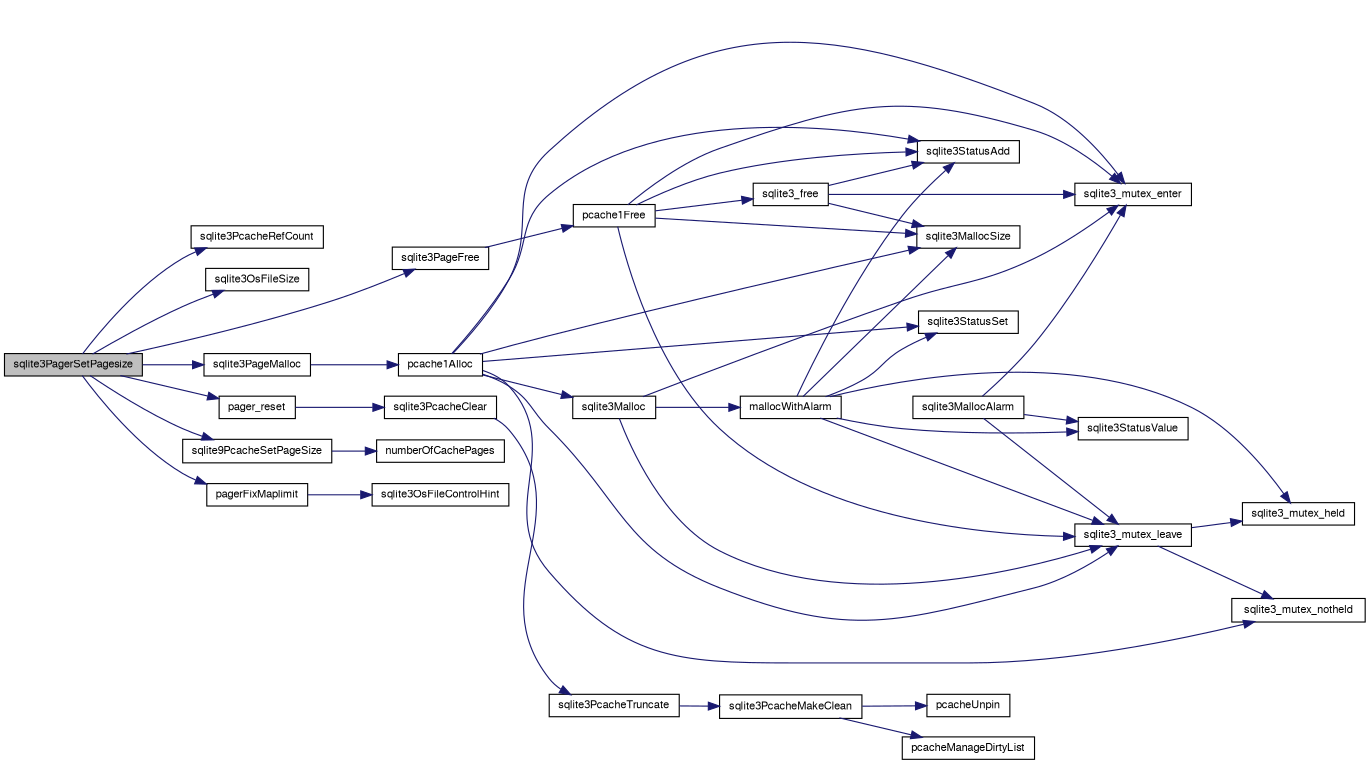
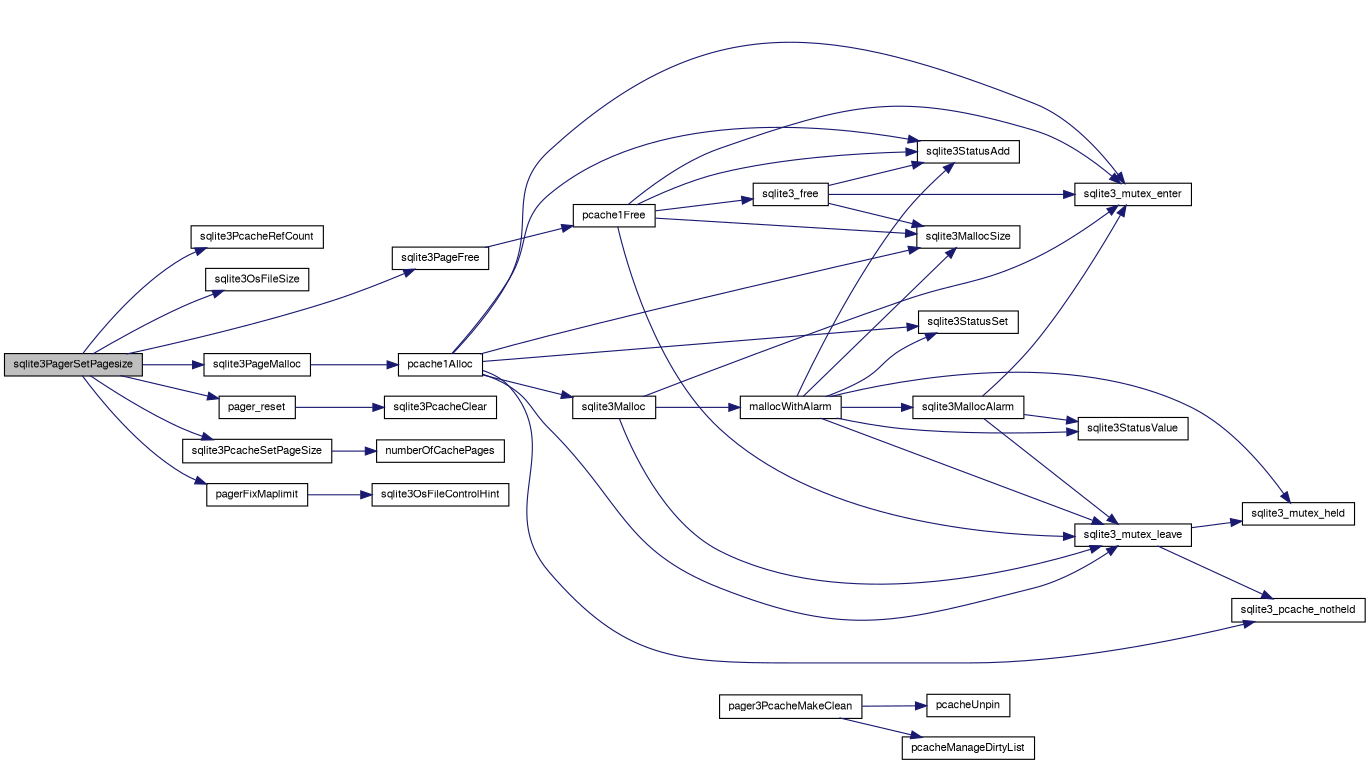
edge "mallocWithAlarm" -> "sqlite3MallocAlarm": added
node "sqlite9PcacheSetPageSize": label "sqlite9PcacheSetPageSize" -> "sqlite3PcacheSetPageSize"
node "sqlite3_mutex_notheld": label "sqlite3_mutex_notheld" -> "sqlite3_pcache_notheld"
node "sqlite3PcacheTruncate": removed
node "sqlite3PcacheMakeClean": label "sqlite3PcacheMakeClean" -> "pager3PcacheMakeClean"
